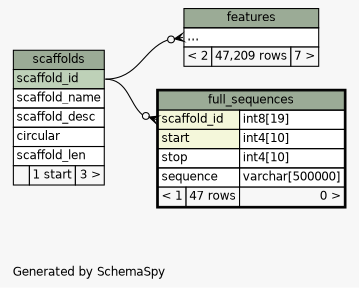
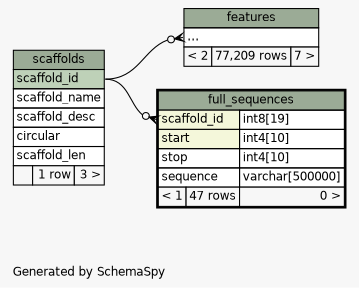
node "features": text "47,209 rows" -> "77,209 rows"
node "scaffolds": text "1 start" -> "1 row"
